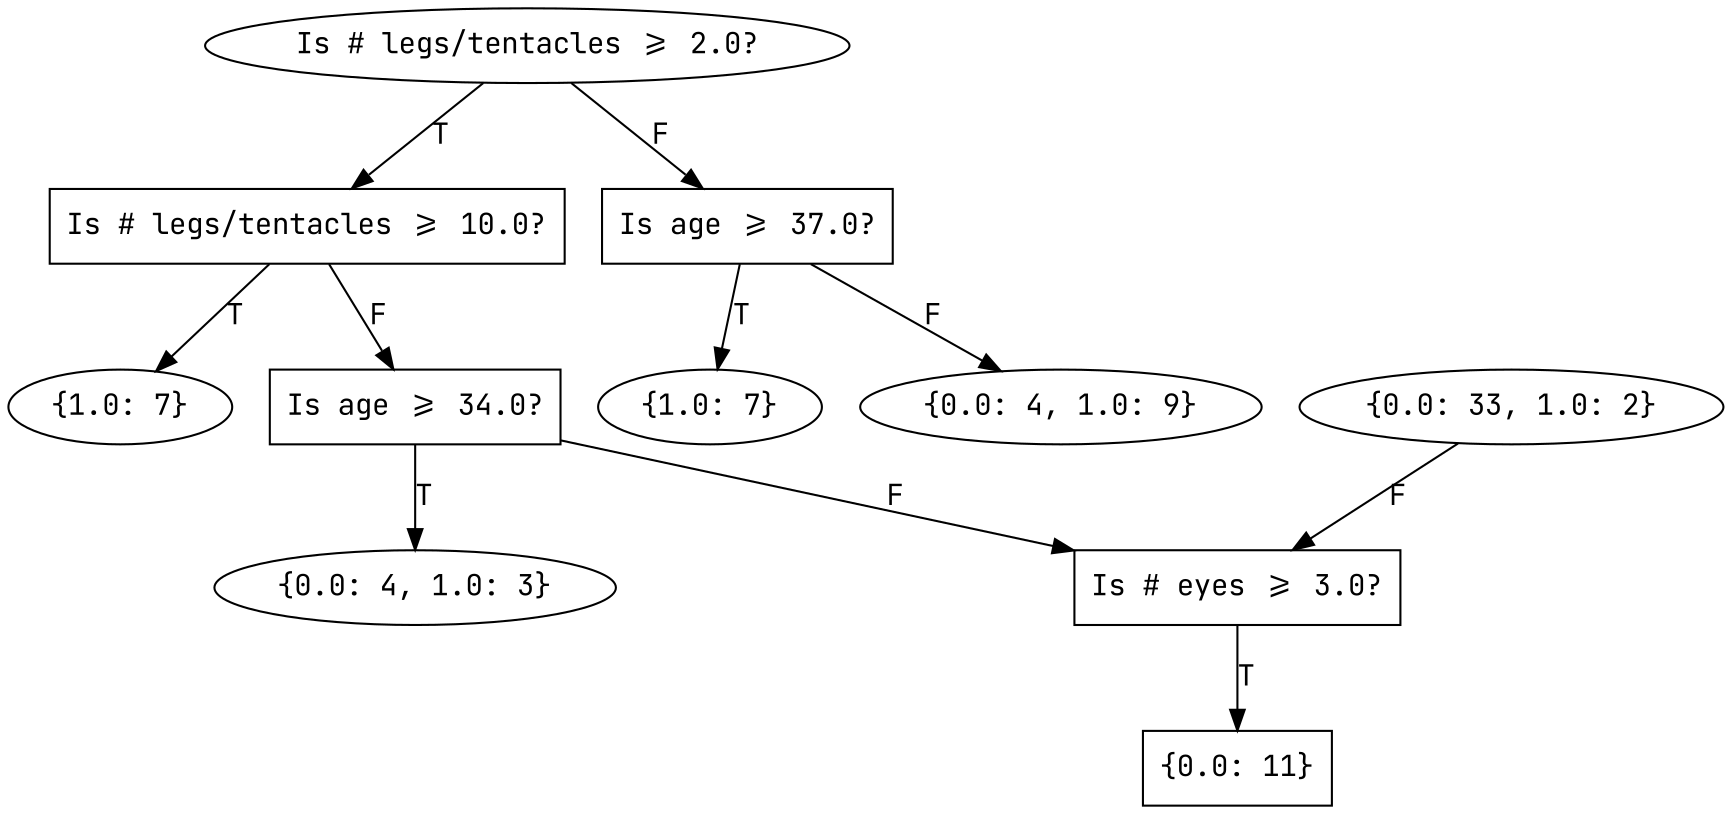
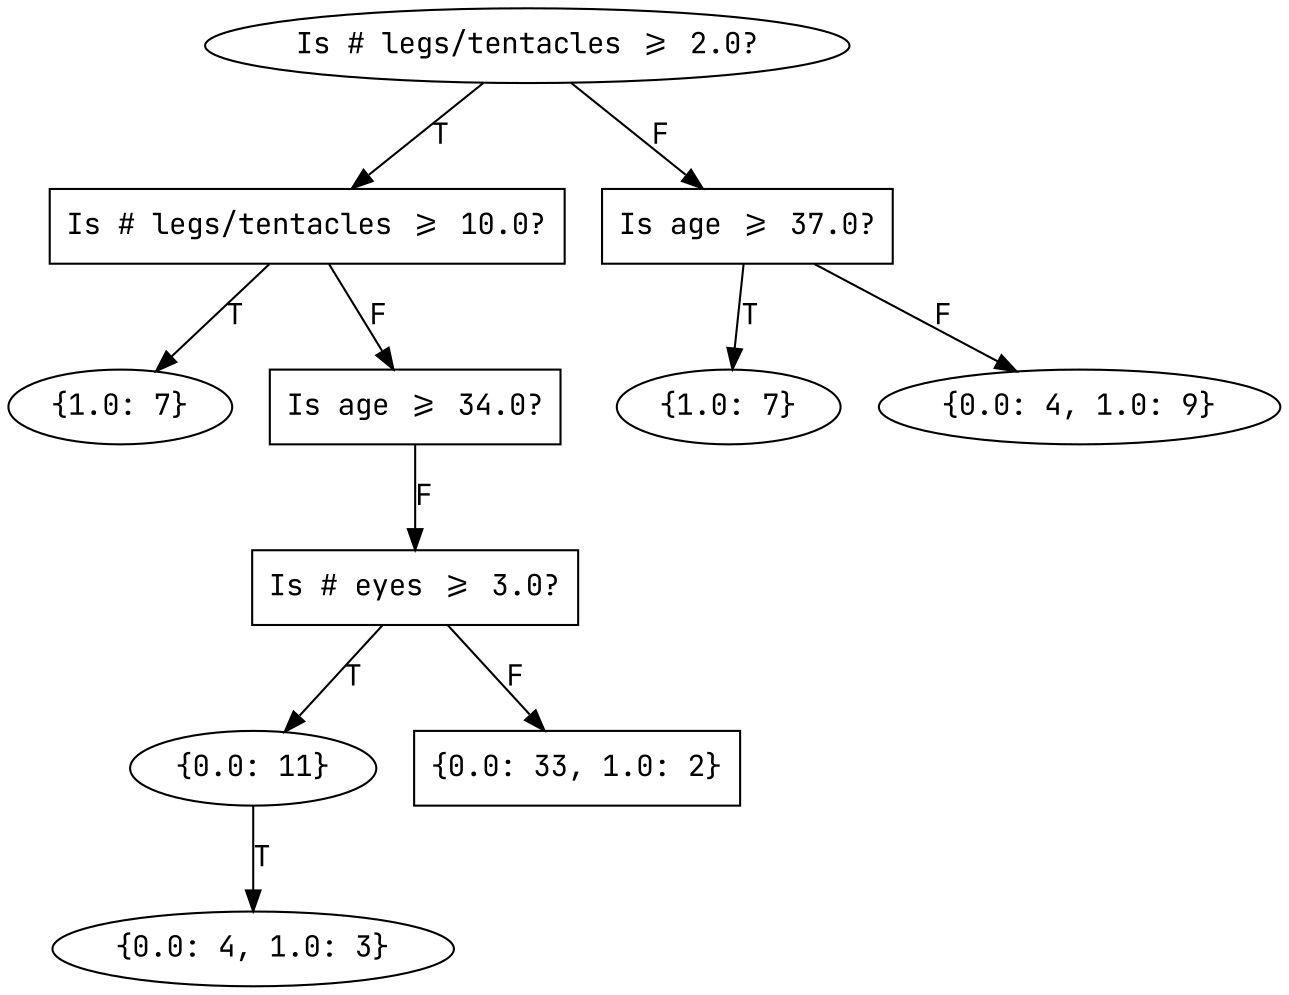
node "{0.0: 33, 1.0: 2}": shape ellipse -> box
edge "Is age >= 34.0?" -> "{0.0: 4, 1.0: 3}": now "{0.0: 11}" -> "{0.0: 4, 1.0: 3}"
edge "{0.0: 33, 1.0: 2}" -> "Is # eyes >= 3.0?": reversed
node "{0.0: 11}": shape box -> ellipse
